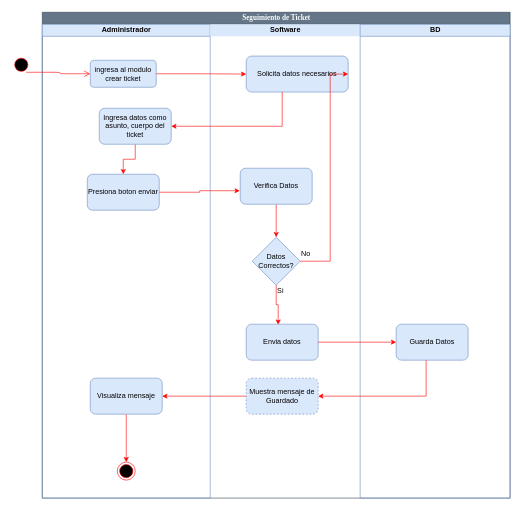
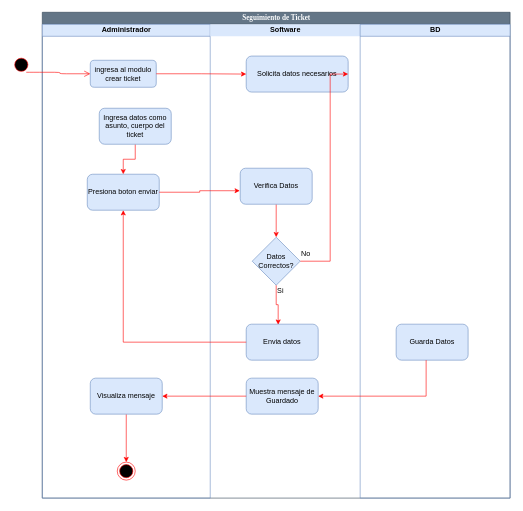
edge "Solicita datos necesarios" -> "Ingresa datos como asunto, cuerpo del ticket": removed
edge "Envia datos" -> "Guarda Datos": now "Envia datos" -> "Presiona boton enviar"
node "Muestra mensaje de Guardado": style dashed -> solid
